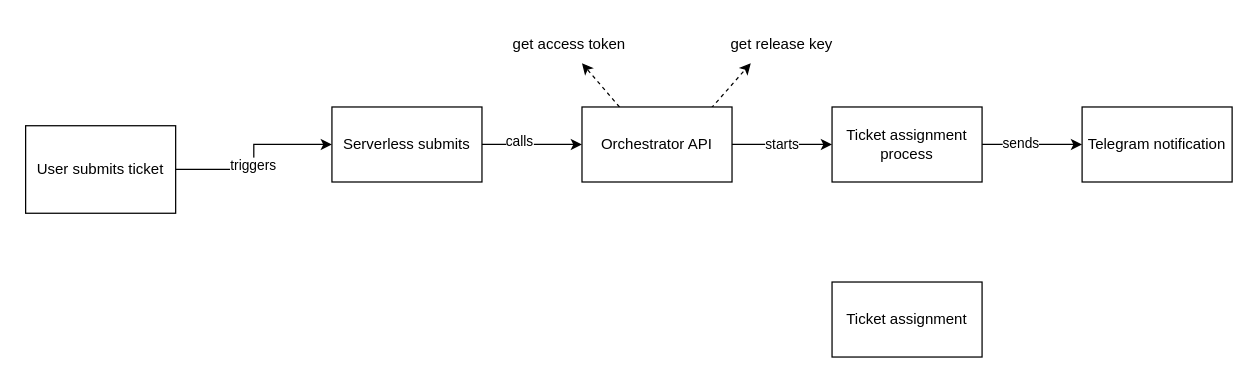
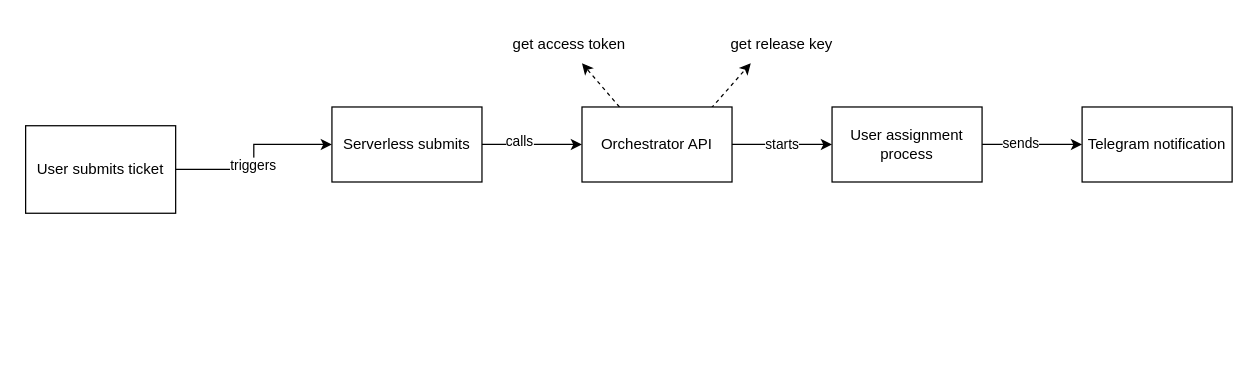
node "Ticket assignment process": label "Ticket assignment process" -> "User assignment process"
node "Ticket assignment": removed
